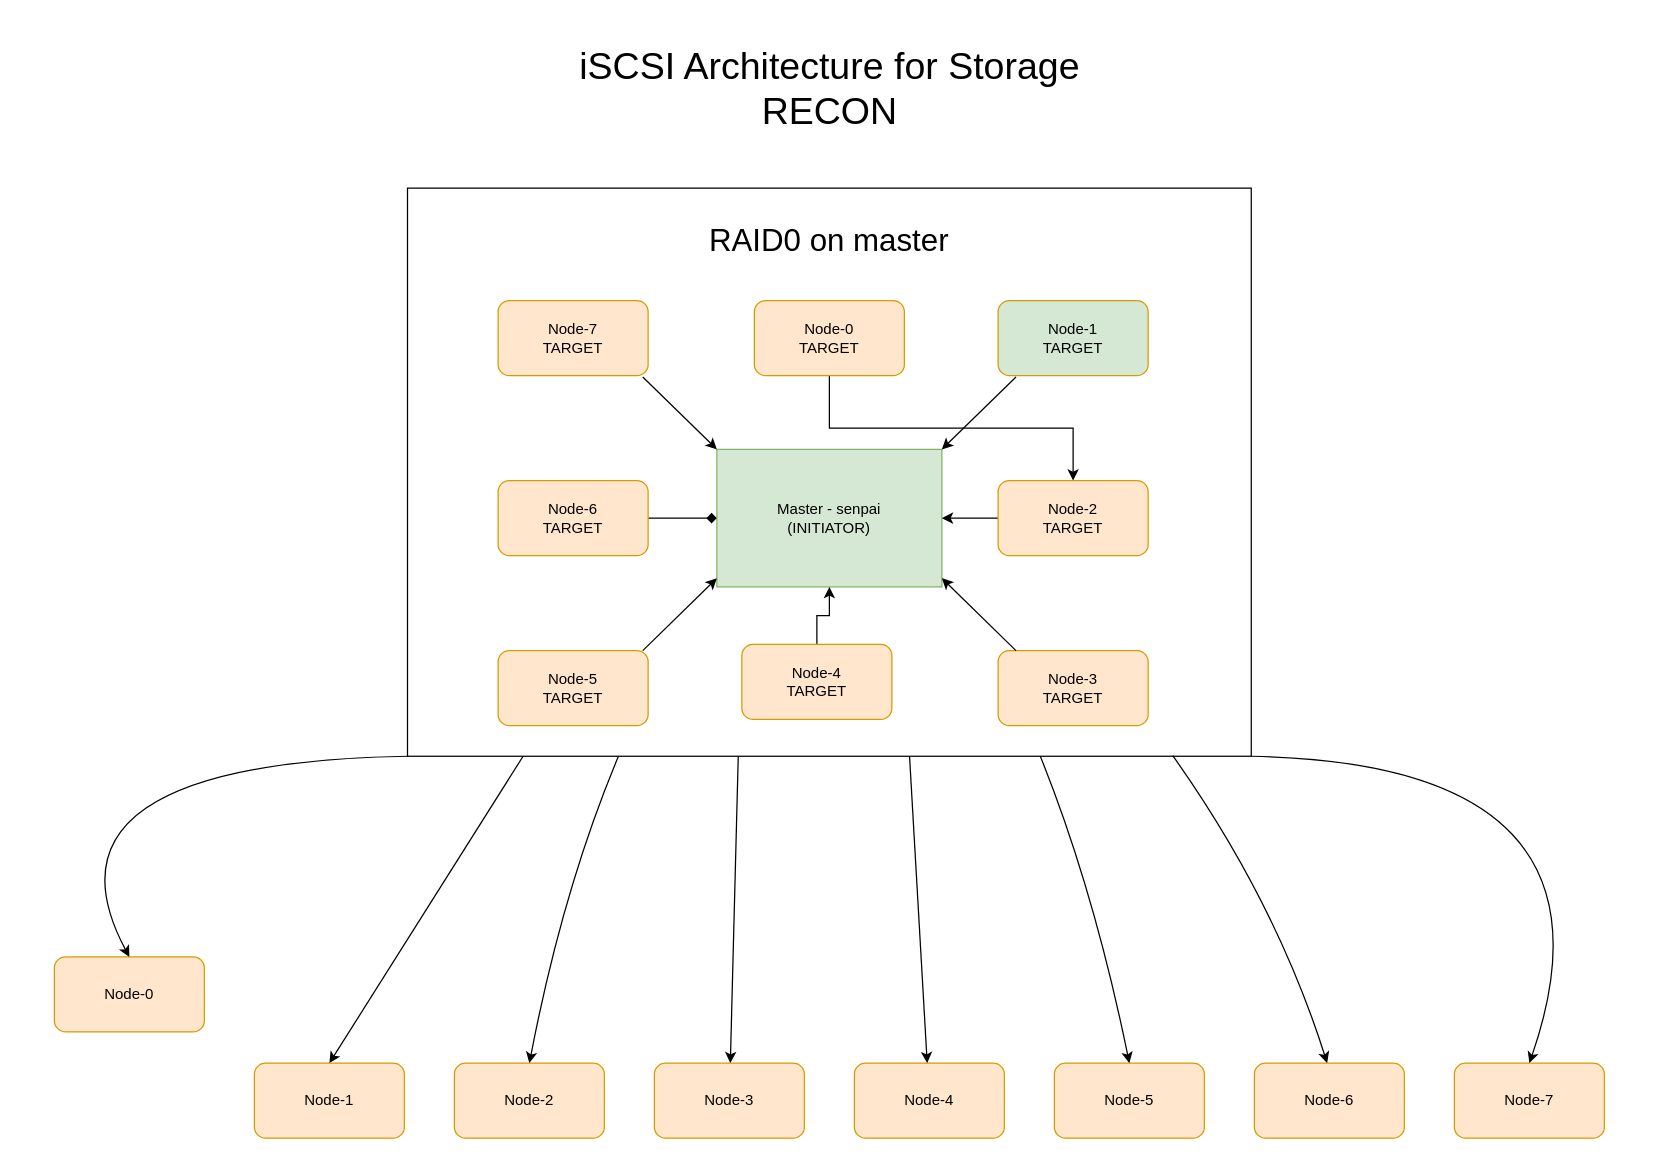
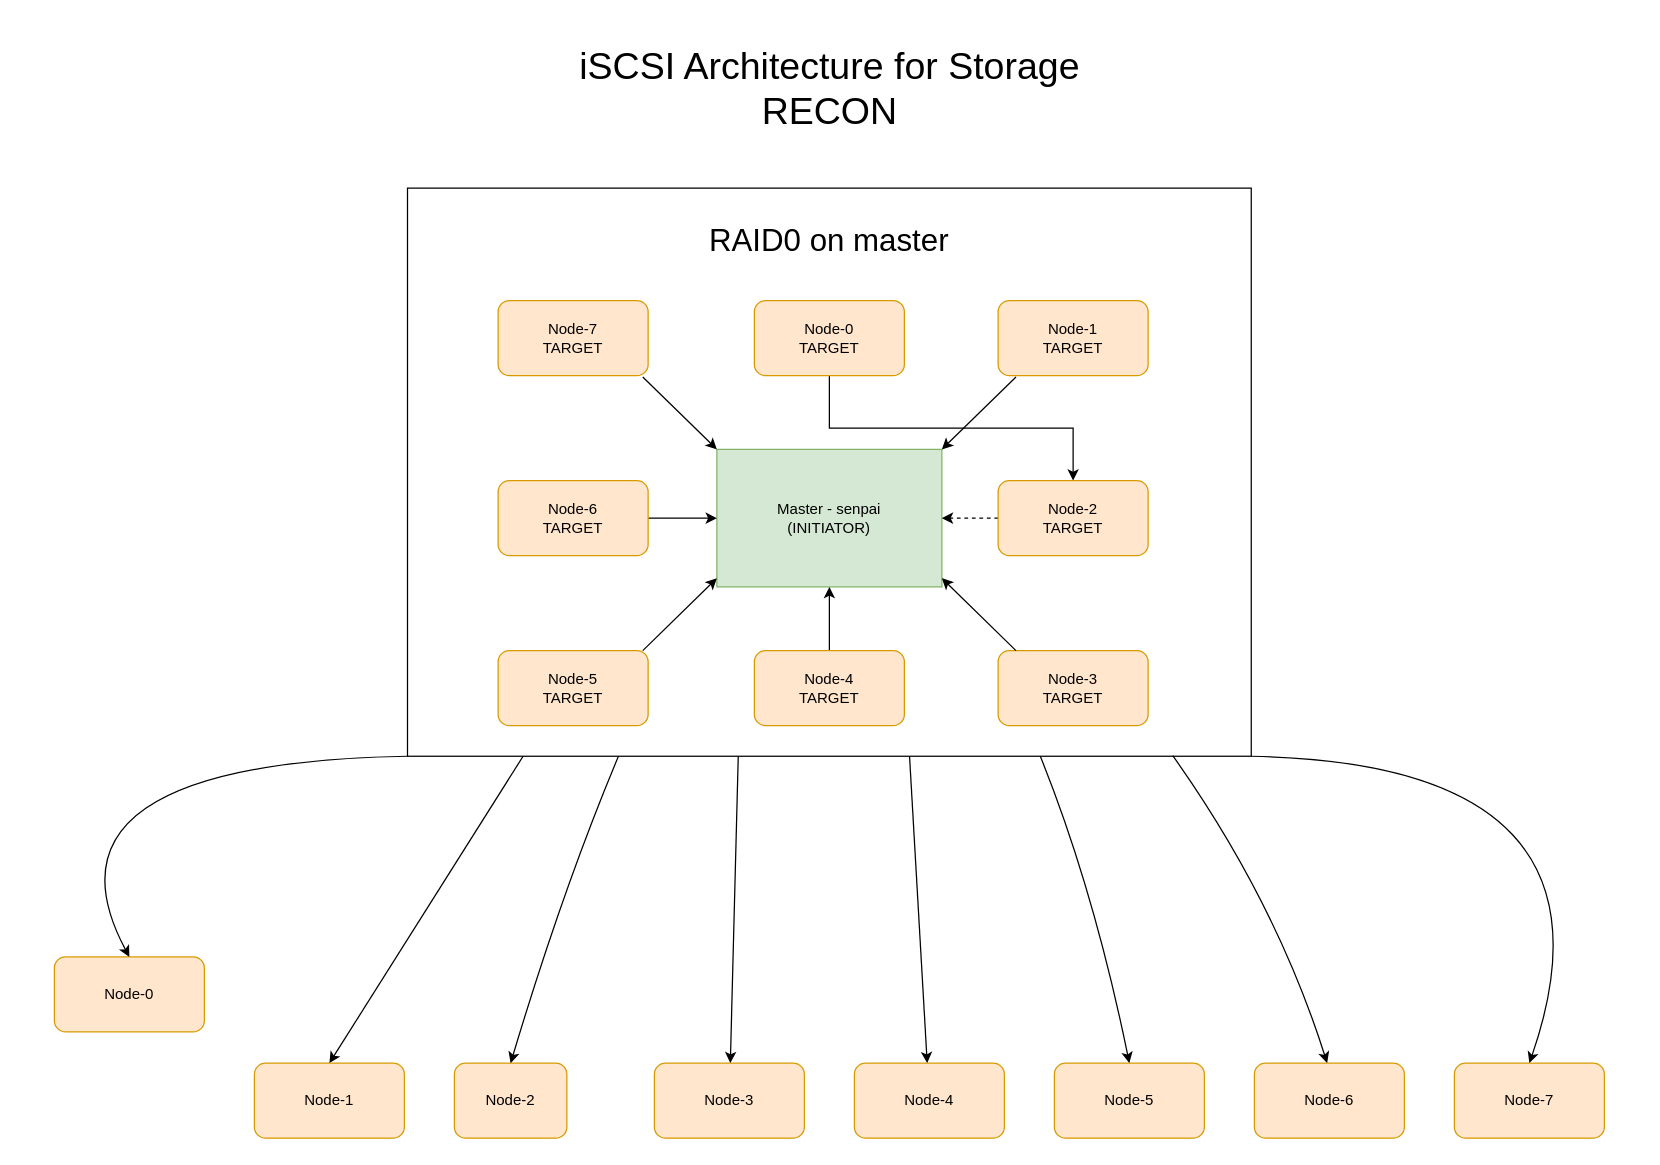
node "Node-1 TARGET": fillcolor #d5e8d4 -> #ffe6cc
edge "Node-6 TARGET" -> "Master - senpai (INITIATOR)": arrowhead diamond -> classic
edge "Node-2 TARGET" -> "Master - senpai (INITIATOR)": style solid -> dashed
node "Node-4 TARGET": moved (817, 682) -> (829, 688)
node "Node-2": size 150x75 -> 113x75
